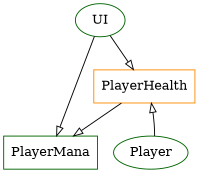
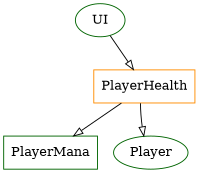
edge "UI" -> "PlayerMana": removed
edge "Player" -> "PlayerHealth": reversed
